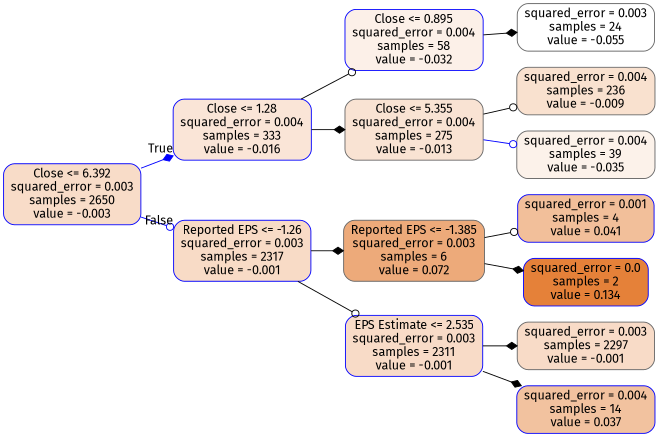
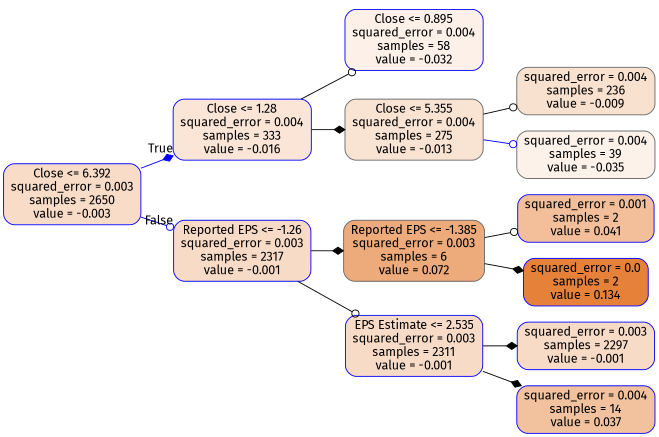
node "squared_error = 0.003 samples = 24 value = -0.055": removed
node "squared_error = 0.001 samples = 4 value = 0.041": label "squared_error = 0.001 samples = 4 value = 0.041" -> "squared_error = 0.001 samples = 2 value = 0.041"
node "squared_error = 0.003 samples = 2297 value = -0.001": color gray40 -> blue
